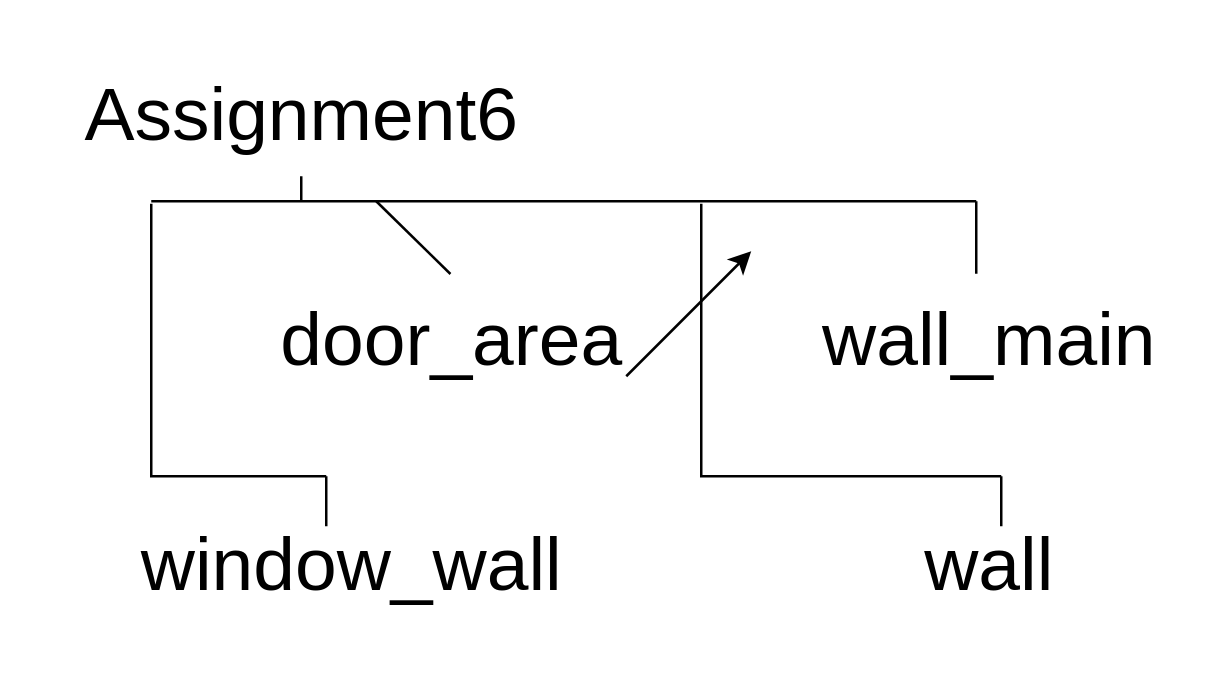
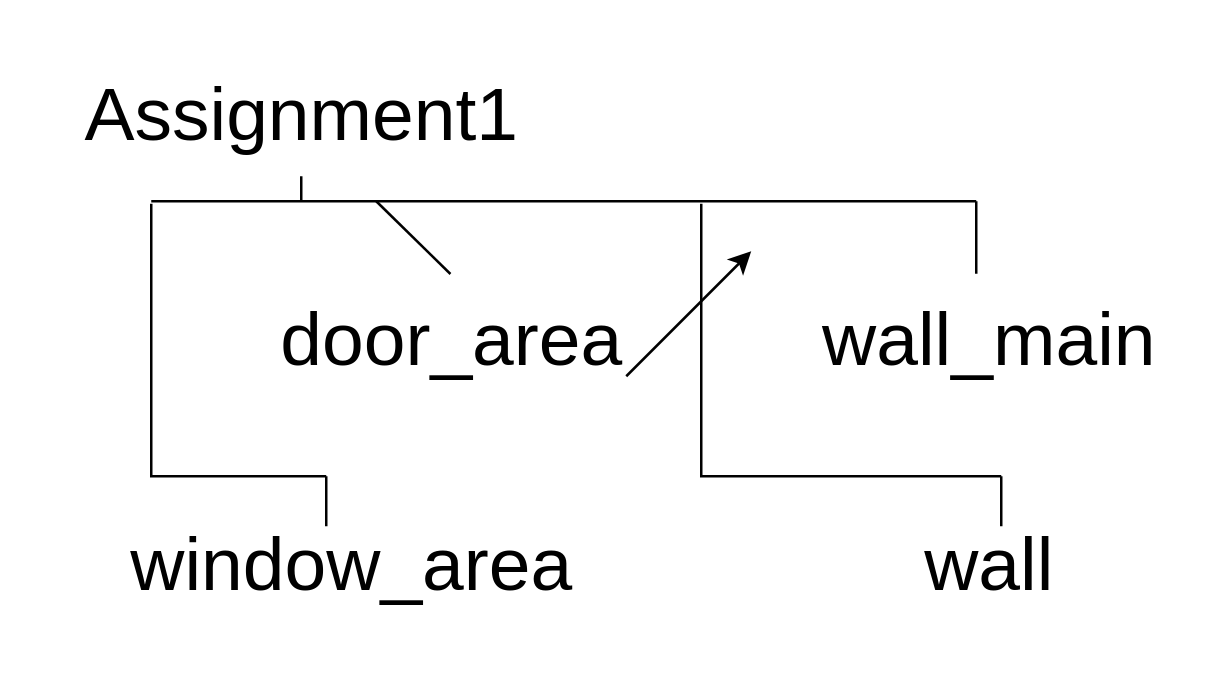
node "Assignment6": label "Assignment6" -> "Assignment1"
node "window_wall": label "window_wall" -> "window_area"
